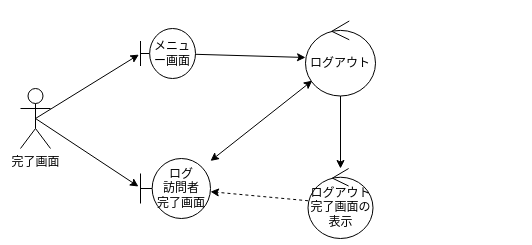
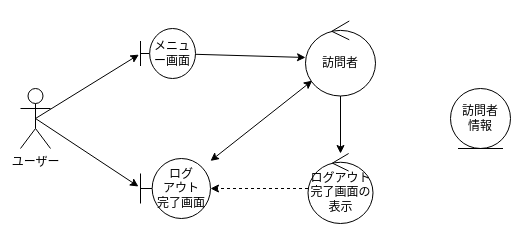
node "ログアウト": label "ログアウト" -> "訪問者"
node "訪問者 情報": added
node "完了画面": label "完了画面" -> "ユーザー"
node "ログ 訪問者 完了画面": label "ログ 訪問者 完了画面" -> "ログ アウト 完了画面"
node "ログアウト完了画面の表示": moved (341, 204) -> (341, 189)
